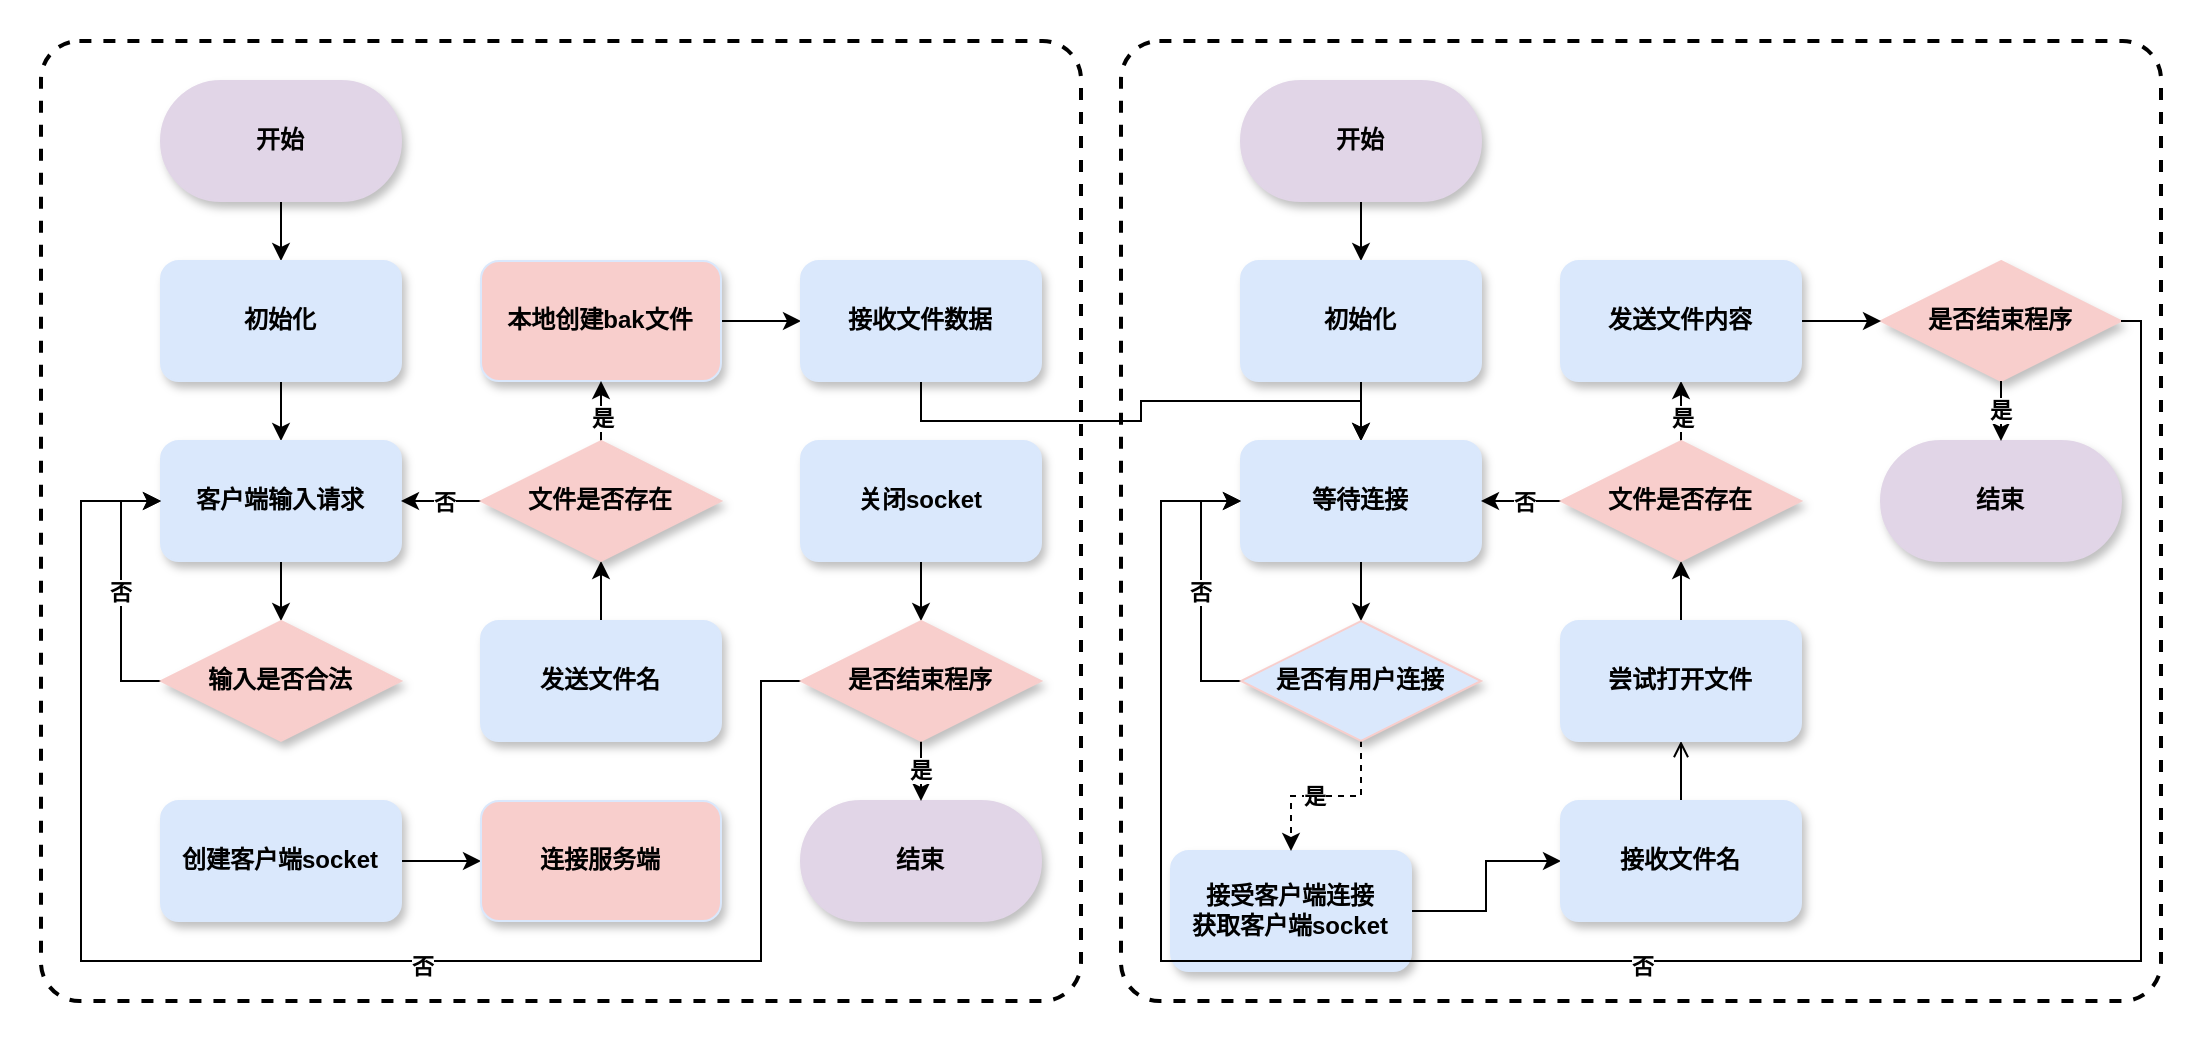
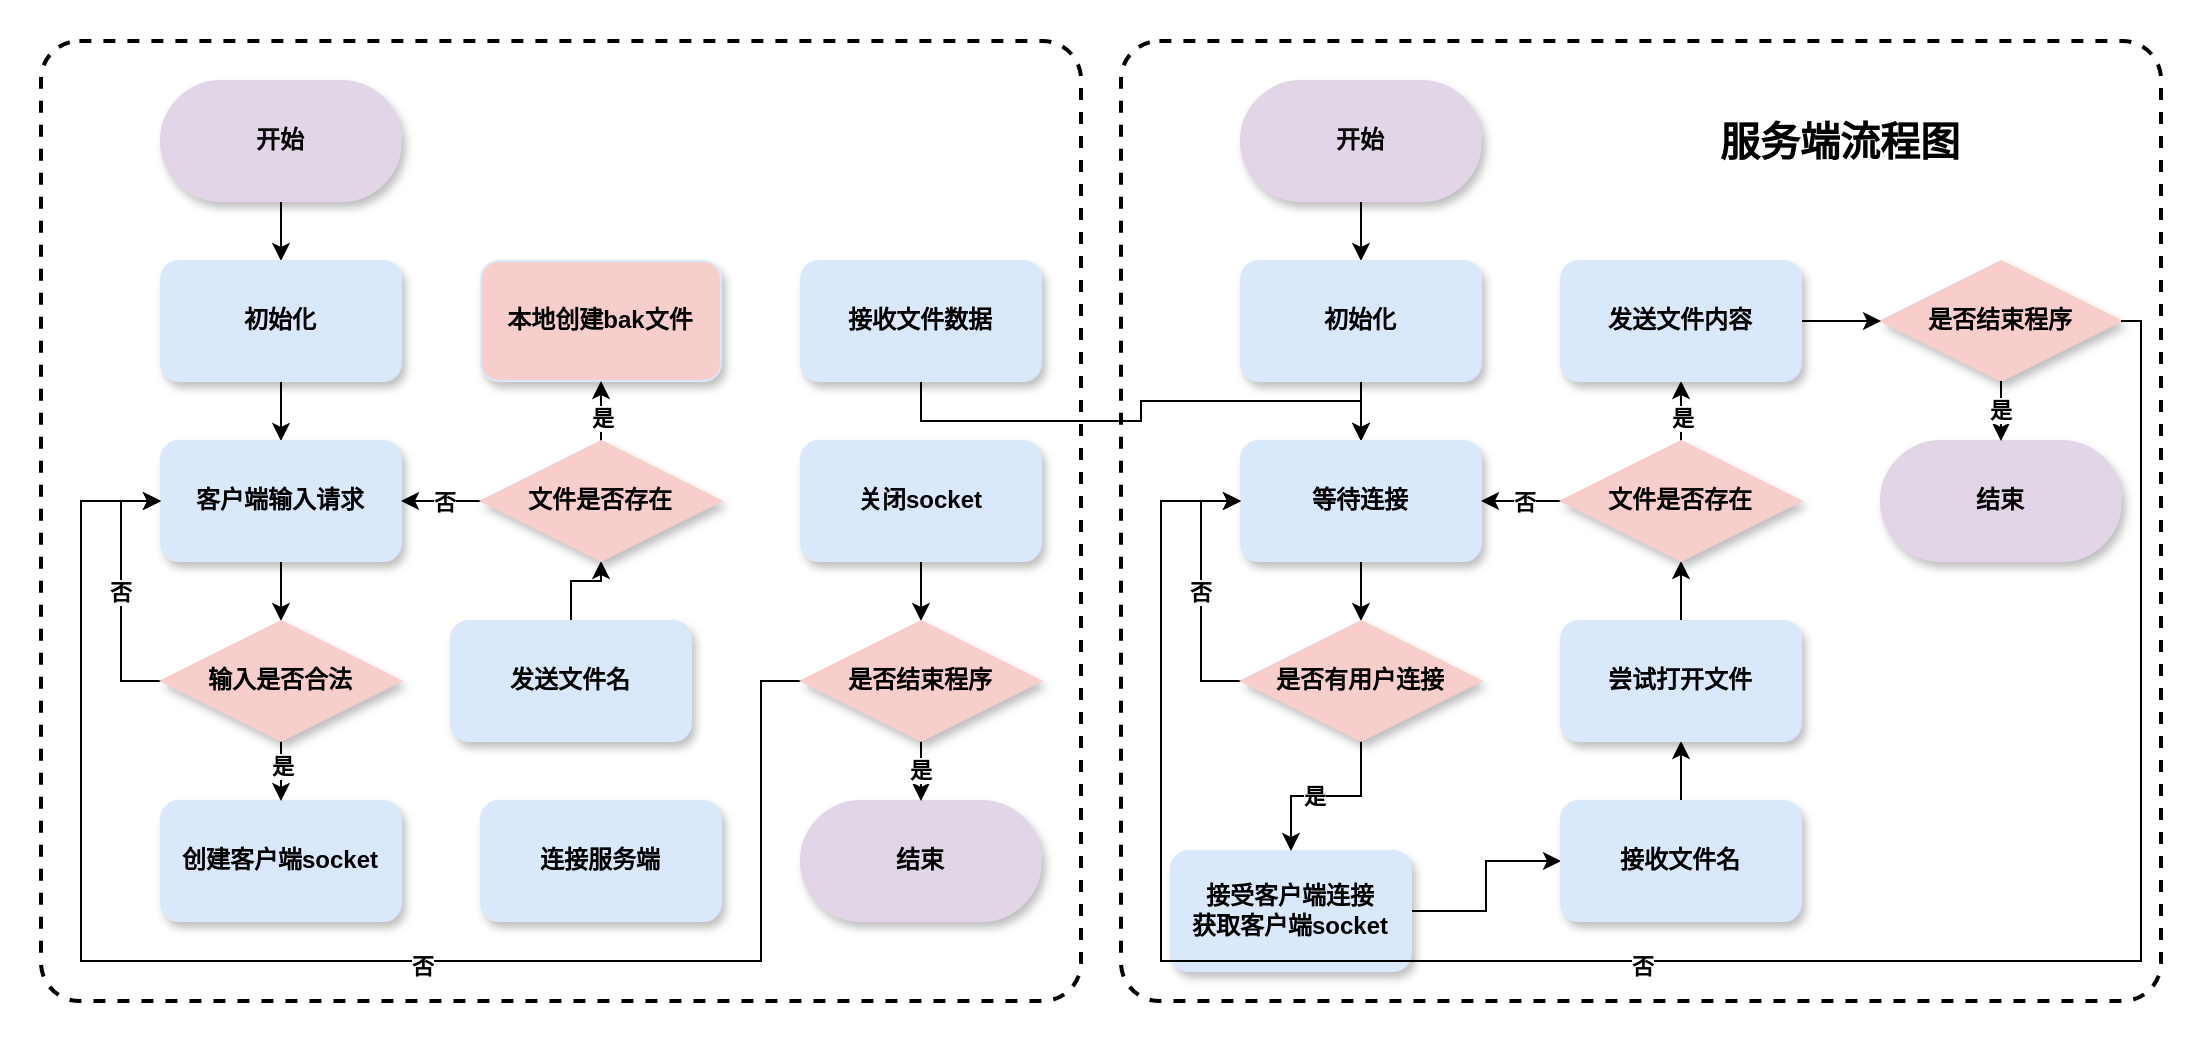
node "服务端流程图": added
edge "本地创建bak文件" -> "接收文件数据": removed
node "发送文件名": moved (601, 681) -> (571, 681)
node "是否有用户连接": fillcolor #dae8fc -> #f8cecc
edge "接收文件名" -> "尝试打开文件": arrowhead open -> classic
edge "输入是否合法" -> "创建客户端socket": added, label "是"
edge "是否有用户连接" -> "接受客户端连接 获取客户端socket": style dashed -> solid
edge "创建客户端socket" -> "连接服务端": removed
node "连接服务端": fillcolor #f8cecc -> #dae8fc
